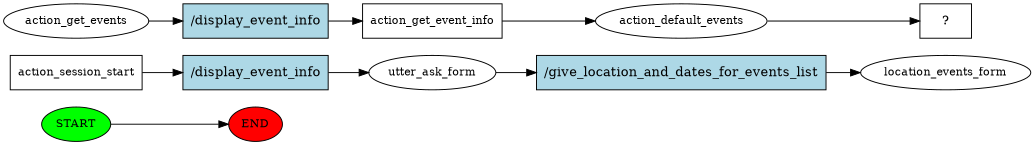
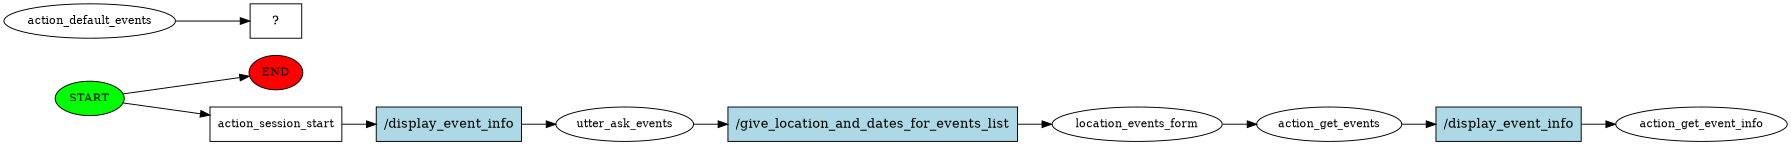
node "action_get_event_info": shape box -> ellipse
edge "action_get_event_info" -> "action_default_events": removed
node "utter_ask_form": label "utter_ask_form" -> "utter_ask_events"
edge "START" -> "action_session_start": added
edge "location_events_form" -> "action_get_events": added
